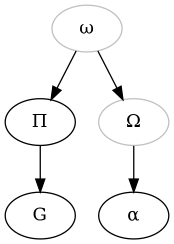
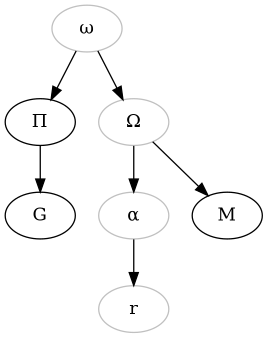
node "α": color black -> grey
node "M": added
node "r": added
